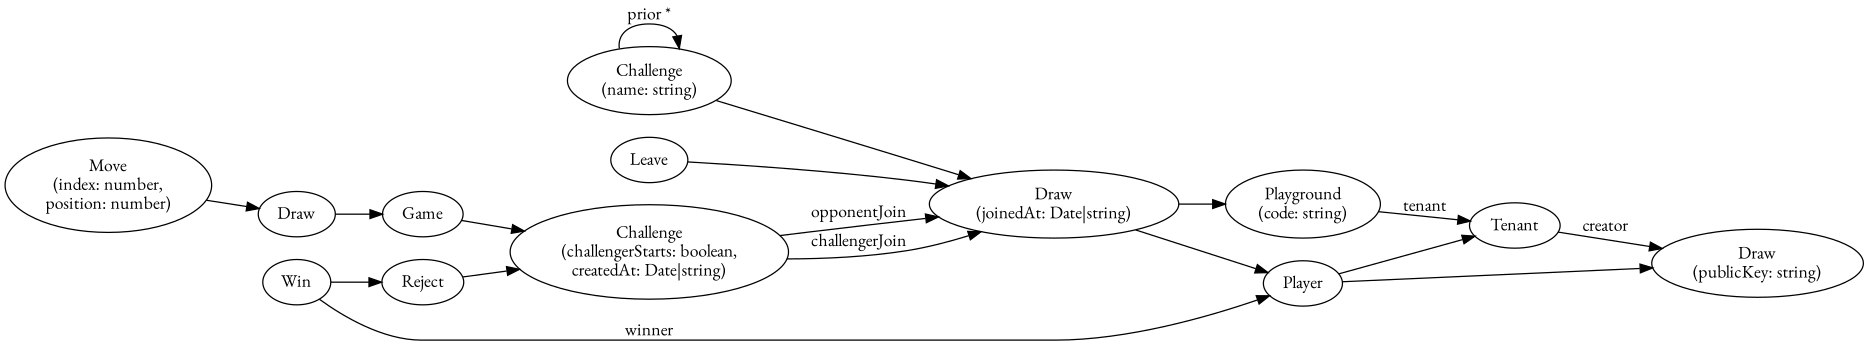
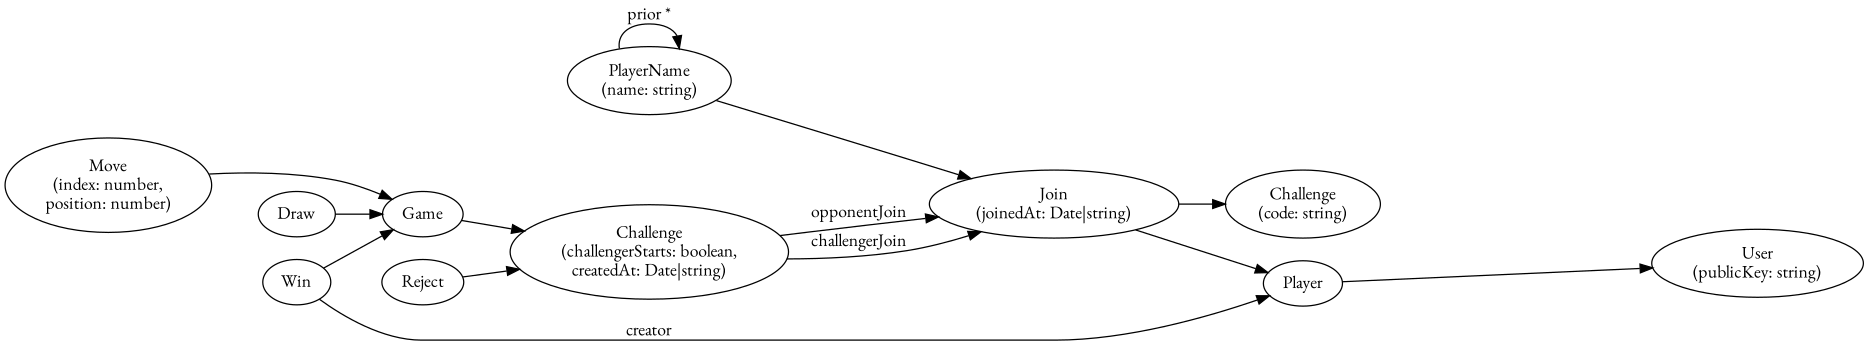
node "Challenge (name: string)": label "Challenge (name: string)" -> "PlayerName (name: string)"
node "Leave": removed
edge "Move (index: number, position: number)" -> "Draw": now "Move (index: number, position: number)" -> "Game"
node "Draw (joinedAt: Date|string)": label "Draw (joinedAt: Date|string)" -> "Join (joinedAt: Date|string)"
node "Playground (code: string)": label "Playground (code: string)" -> "Challenge (code: string)"
node "Tenant": removed
node "Draw (publicKey: string)": label "Draw (publicKey: string)" -> "User (publicKey: string)"
edge "Win" -> "Reject": now "Win" -> "Game"
edge "Win" -> "Player": label "winner" -> "creator"
